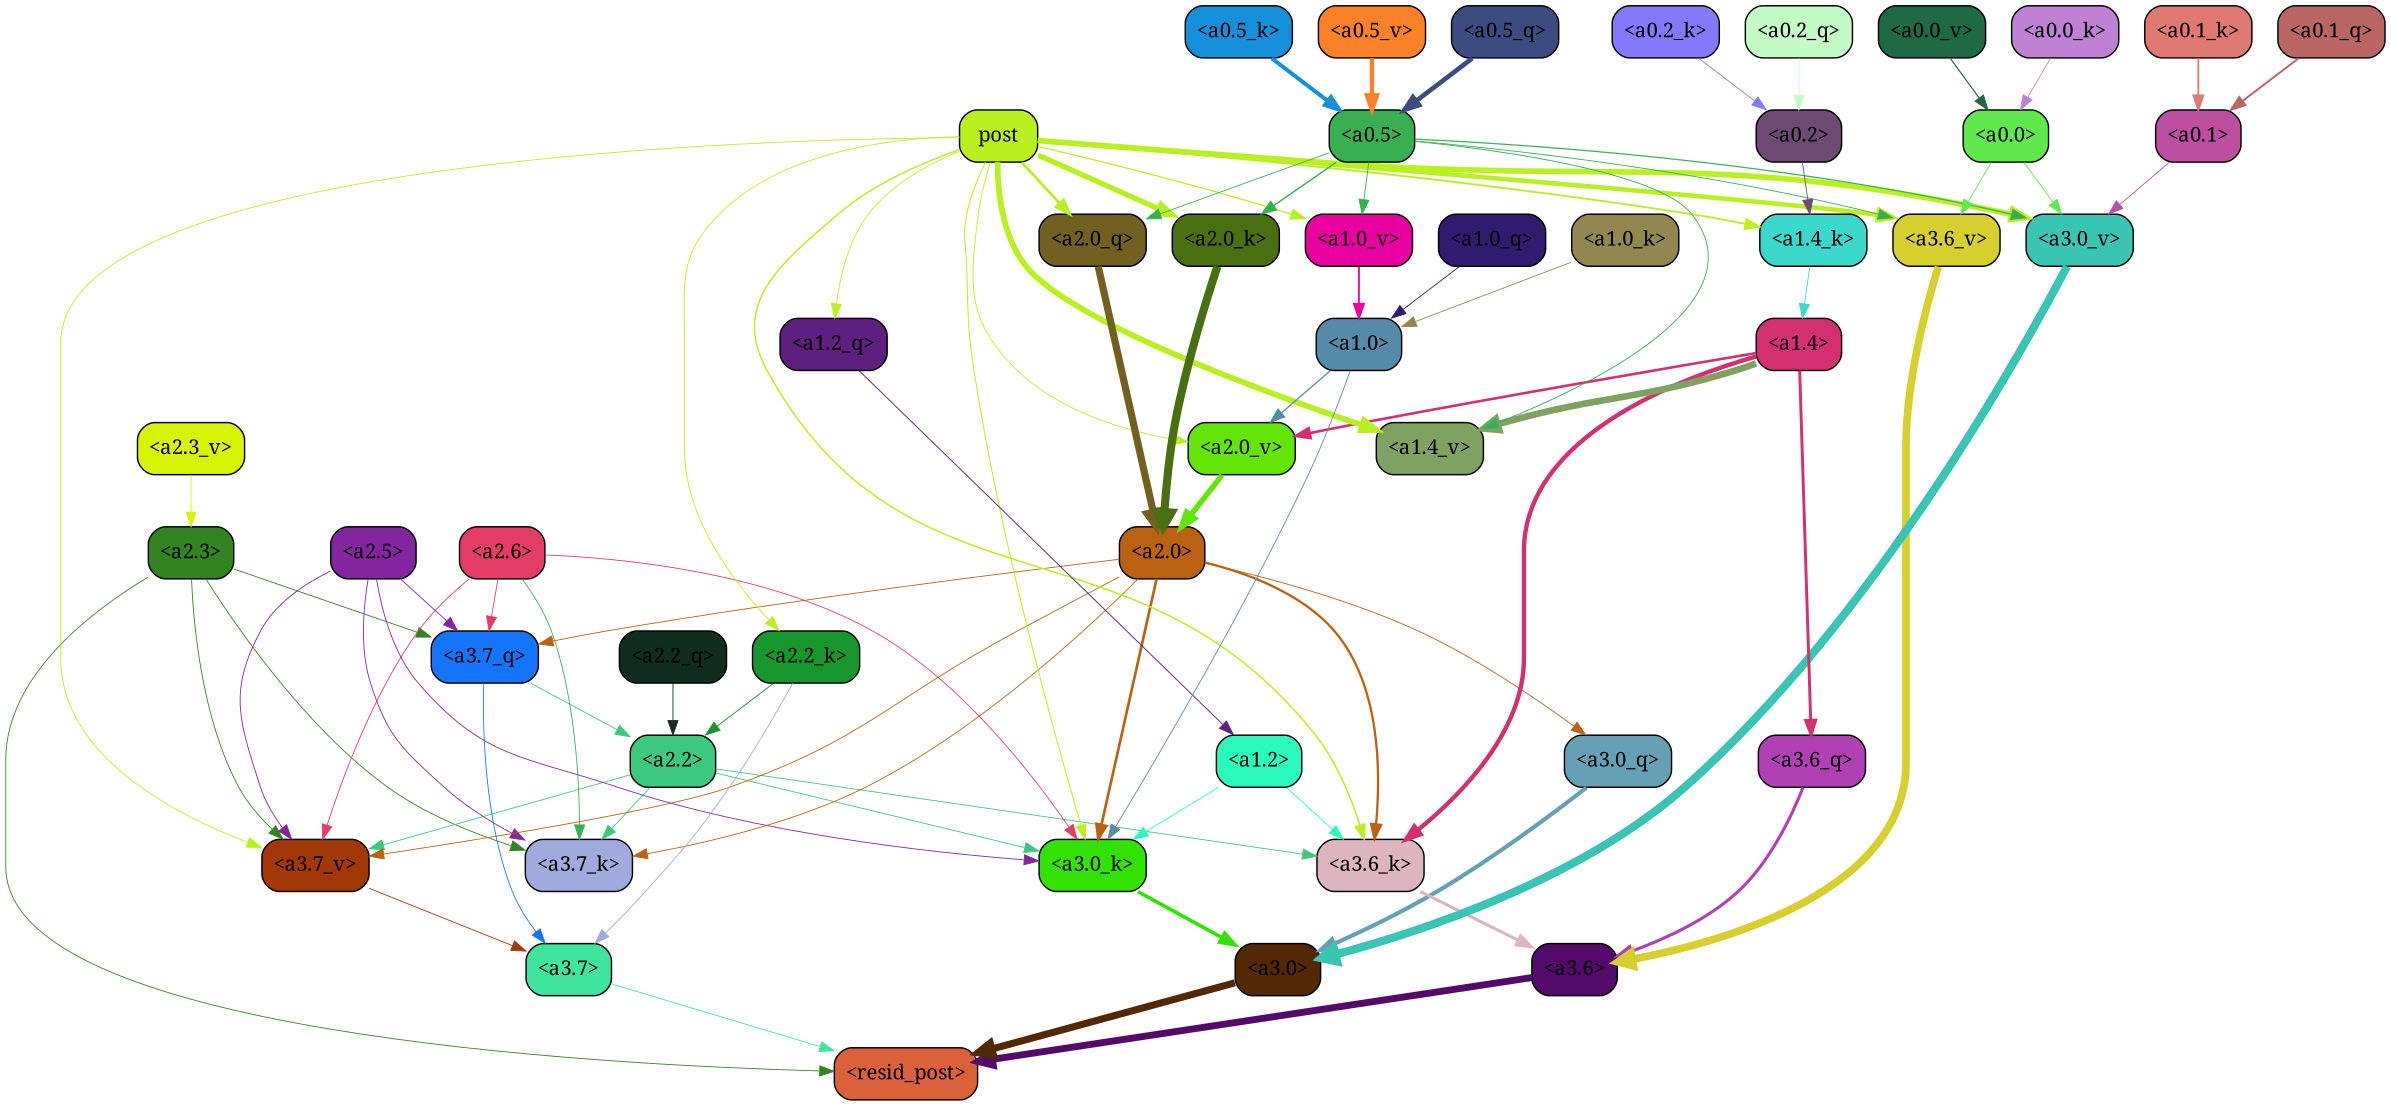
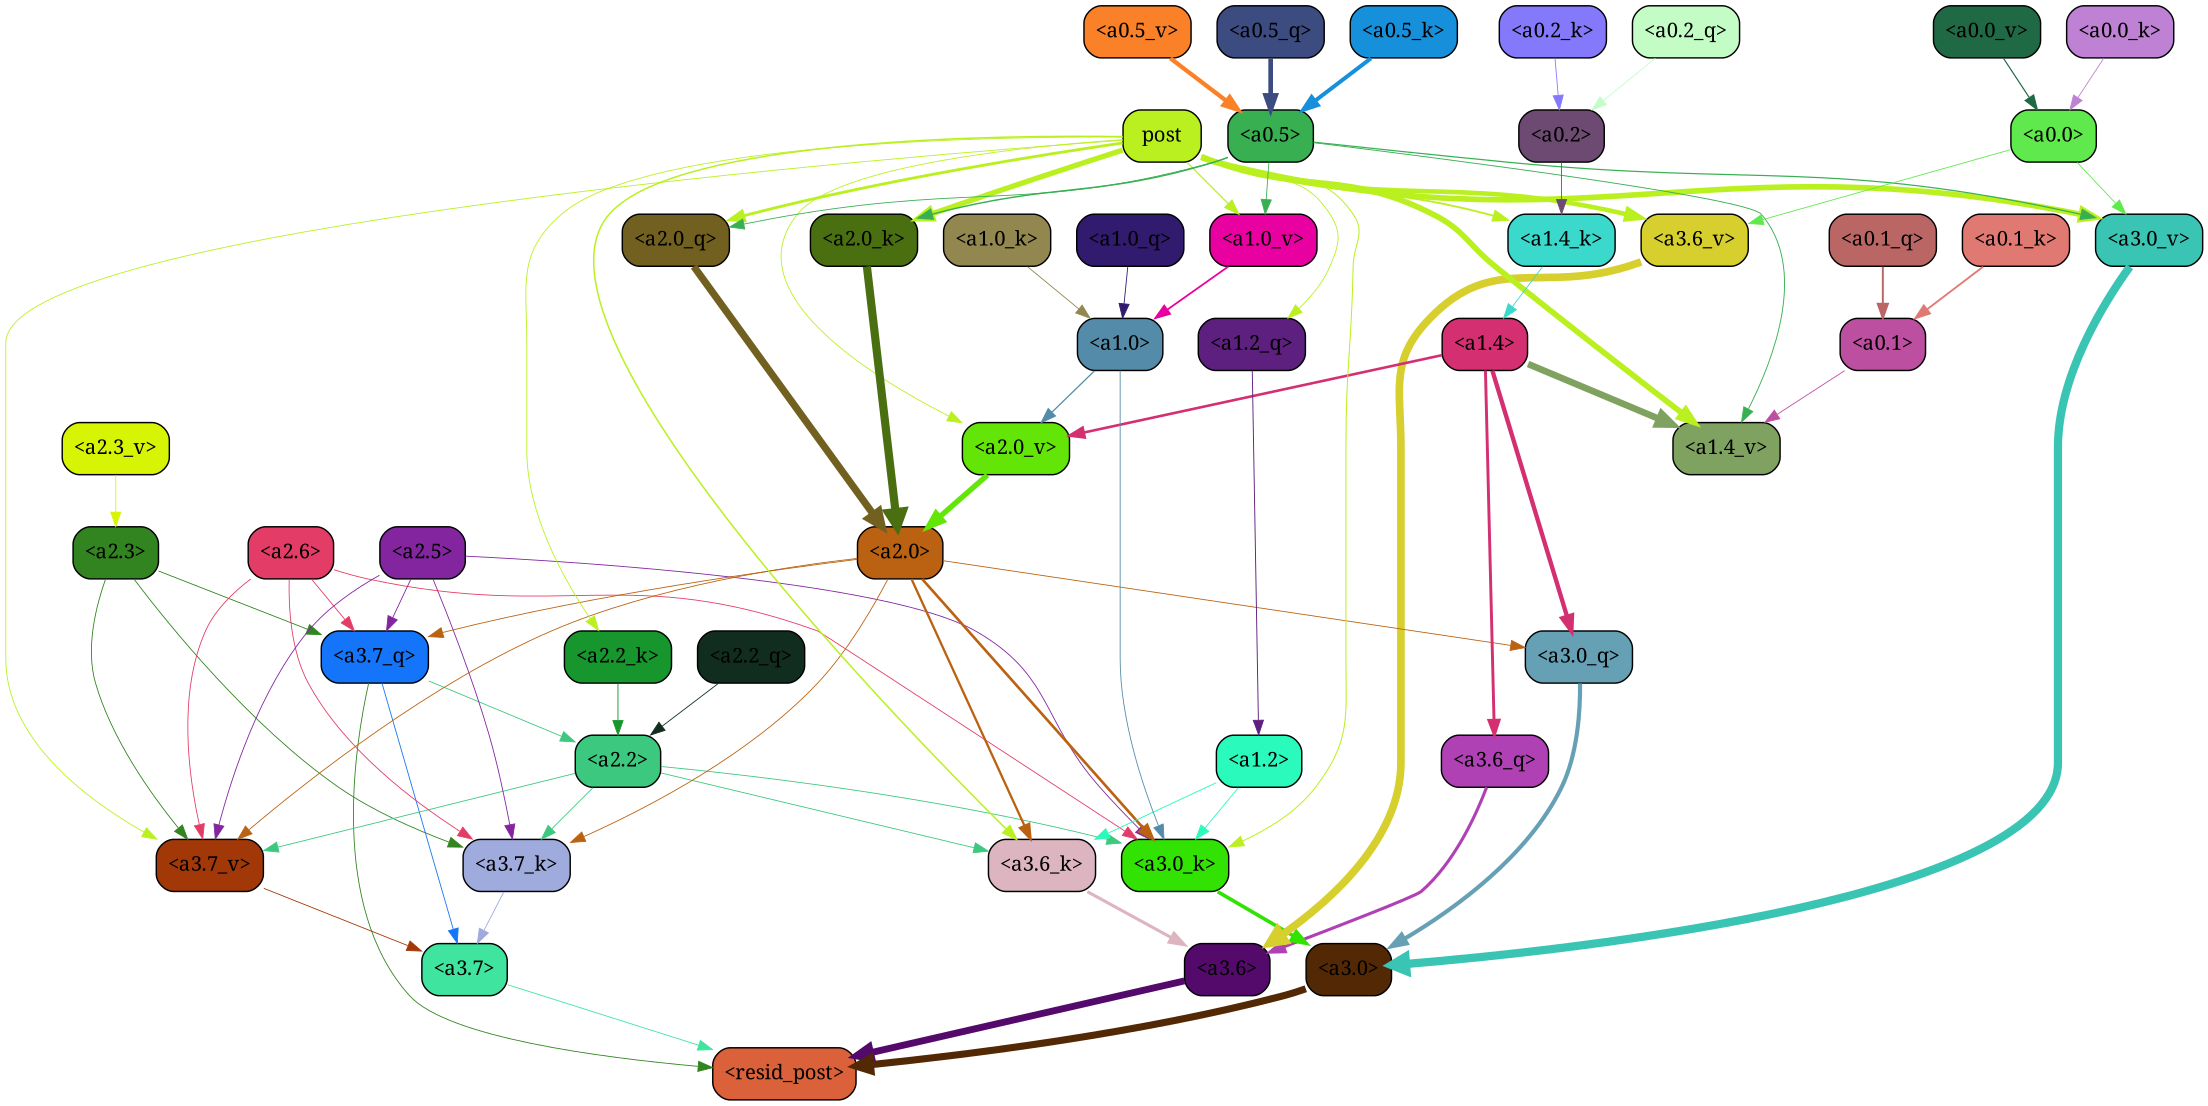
edge "<a0.5>" -> "<a3.6_v>": removed
edge "<a0.1>" -> "<a3.0_v>": now "<a0.1>" -> "<a1.4_v>"
edge "<a1.4>" -> "<a3.6_k>": now "<a1.4>" -> "<a3.0_q>"
edge "<a2.6>" -> "<a3.7_k>": color #38b052 -> #e33c66
edge "<a2.2_k>" -> "<a3.7>": now "<a3.7_k>" -> "<a3.7>"
edge "<a2.3>" -> "<resid_post>": now "<a3.7_q>" -> "<resid_post>"
